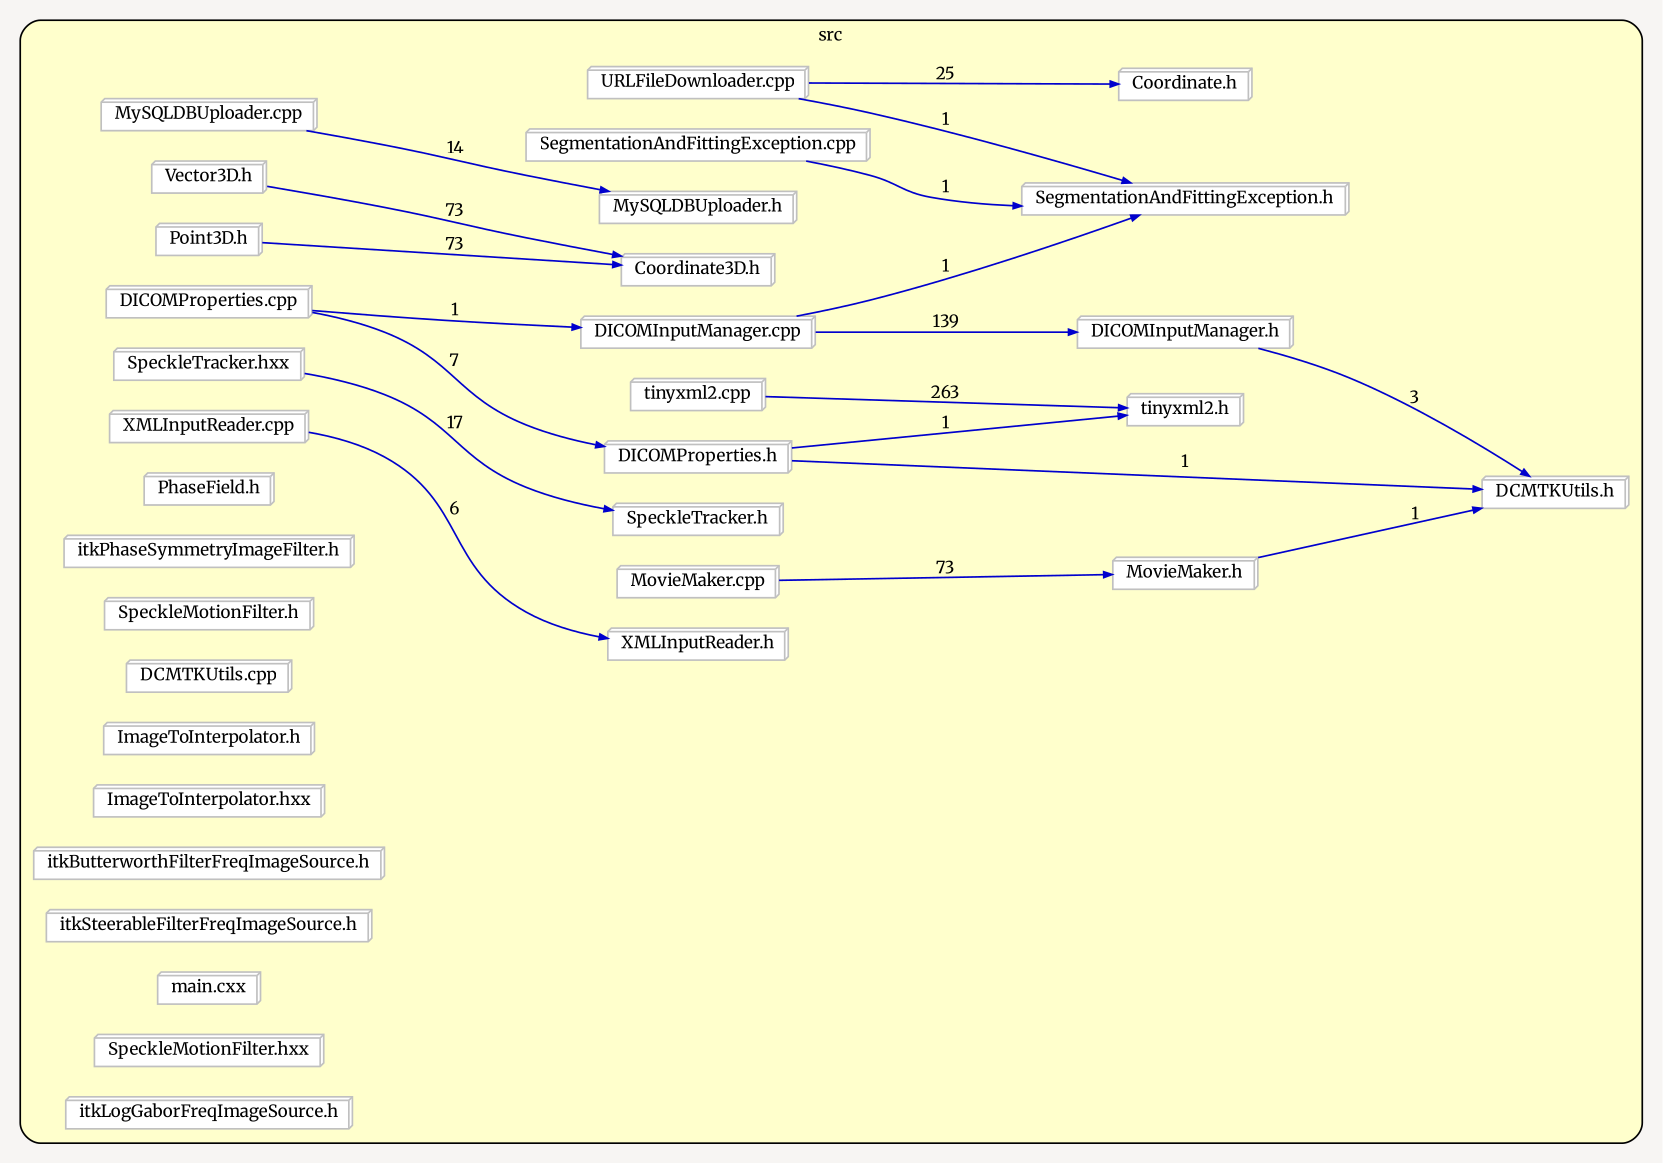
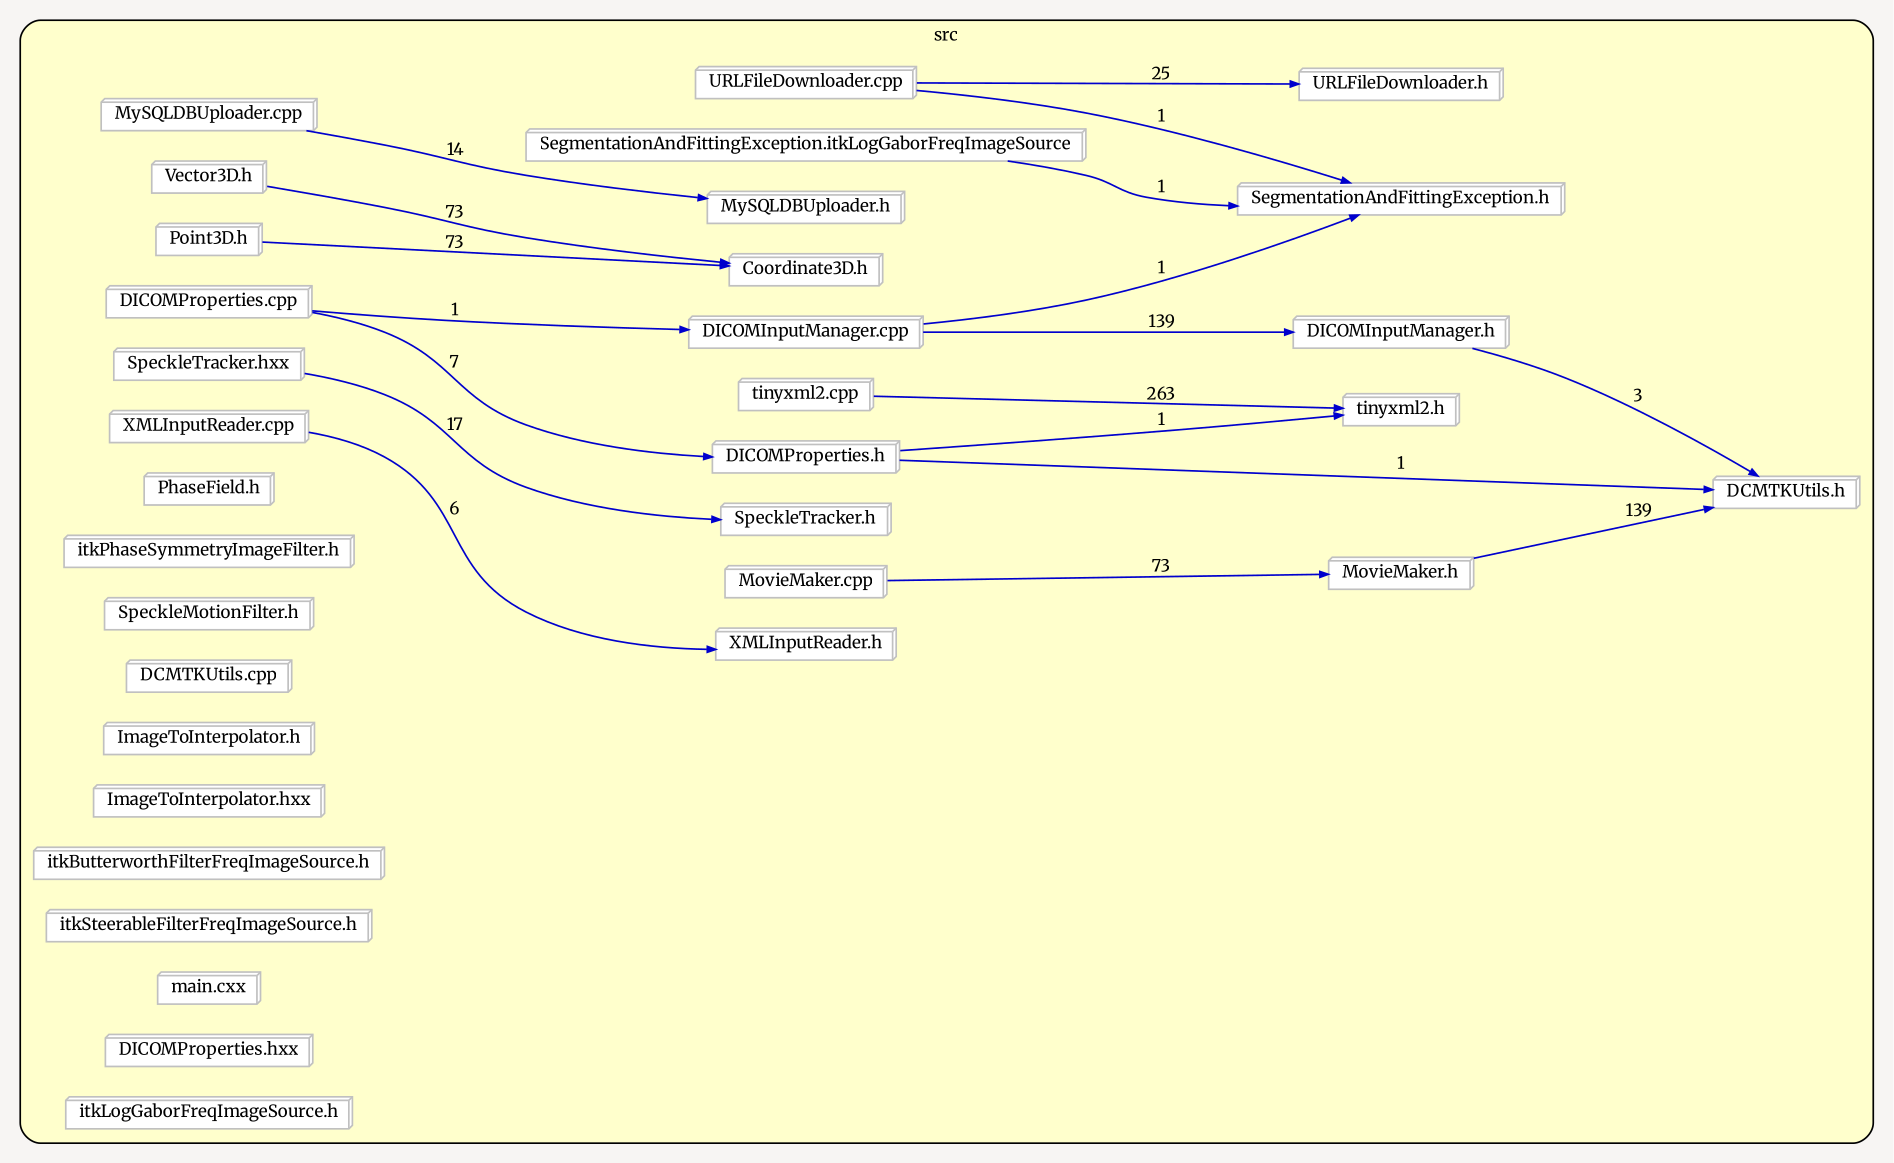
node "Coordinate.h": label "Coordinate.h" -> "URLFileDownloader.h"
node "SegmentationAndFittingException.cpp": label "SegmentationAndFittingException.cpp" -> "SegmentationAndFittingException.itkLogGaborFreqImageSource"
edge "MovieMaker.h" -> "DCMTKUtils.h": label "1" -> "139"
node "SpeckleMotionFilter.hxx": label "SpeckleMotionFilter.hxx" -> "DICOMProperties.hxx"
